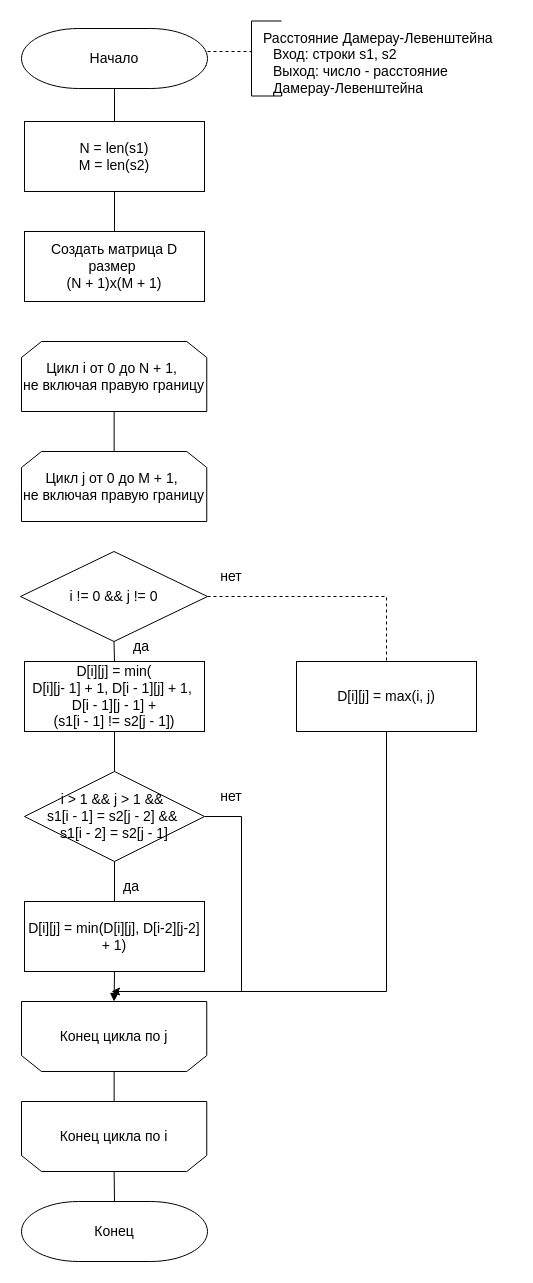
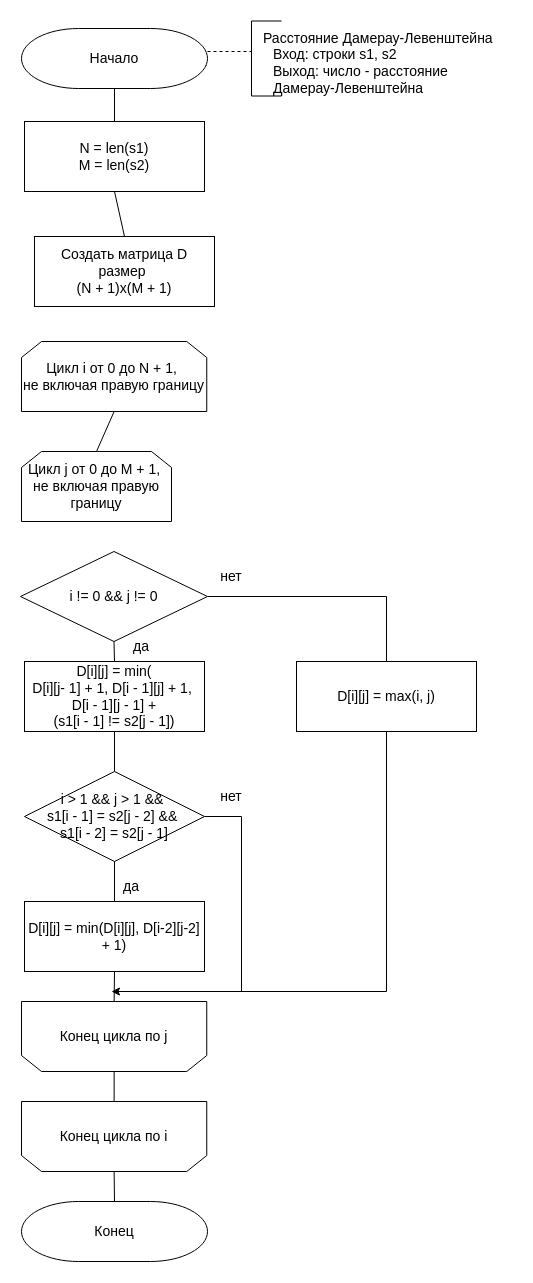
node "Создать матрица D размер (N + 1)x(M + 1)": moved (115, 267) -> (125, 272)
node "Цикл j от 0 до M + 1, не включая правую границу": size 185x70 -> 150x70
edge "i != 0 && j != 0" -- "D[i][j] = max(i, j)": style dashed -> solid
edge "D[i][j] = min(D[i][j], D[i-2][j-2] + 1)" -> "Конец цикла по j": arrowhead block -> none
